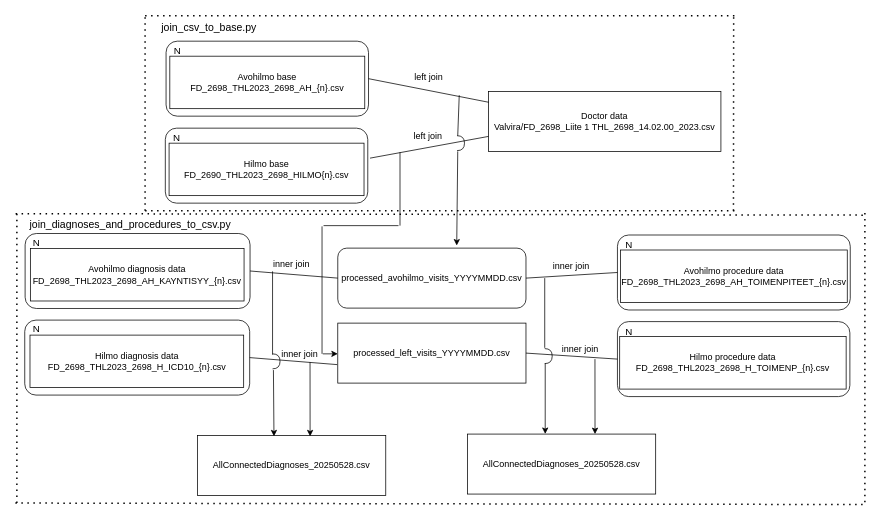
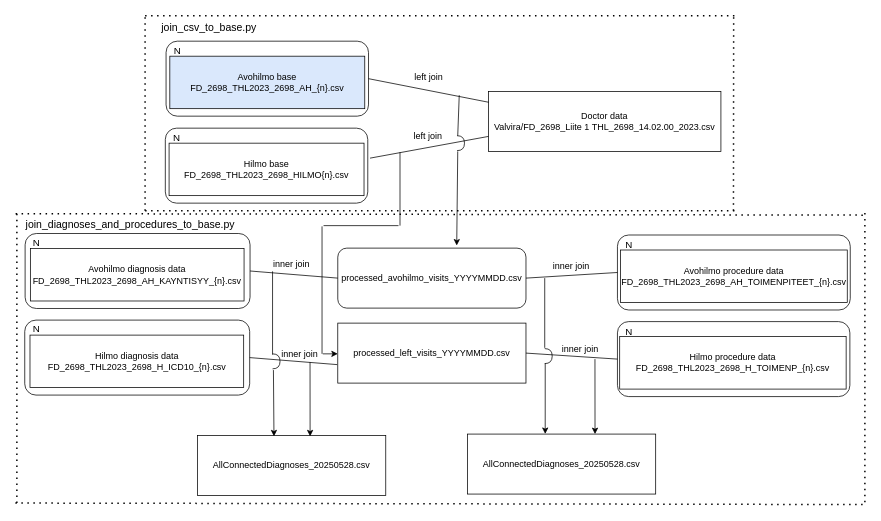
node "Avohilmo base FD_2698_THL2023_2698_AH_{n}.csv": fillcolor #ffffff -> #dae8fc
node "Hilmo base FD_2690_THL2023_2698_HILMO{n}.csv": label "Hilmo base FD_2690_THL2023_2698_HILMO{n}.csv" -> "Hilmo base FD_2698_THL2023_2698_HILMO{n}.csv"
node "join_diagnoses_and_procedures_to_csv.py": label "join_diagnoses_and_procedures_to_csv.py" -> "join_diagnoses_and_procedures_to_base.py"
